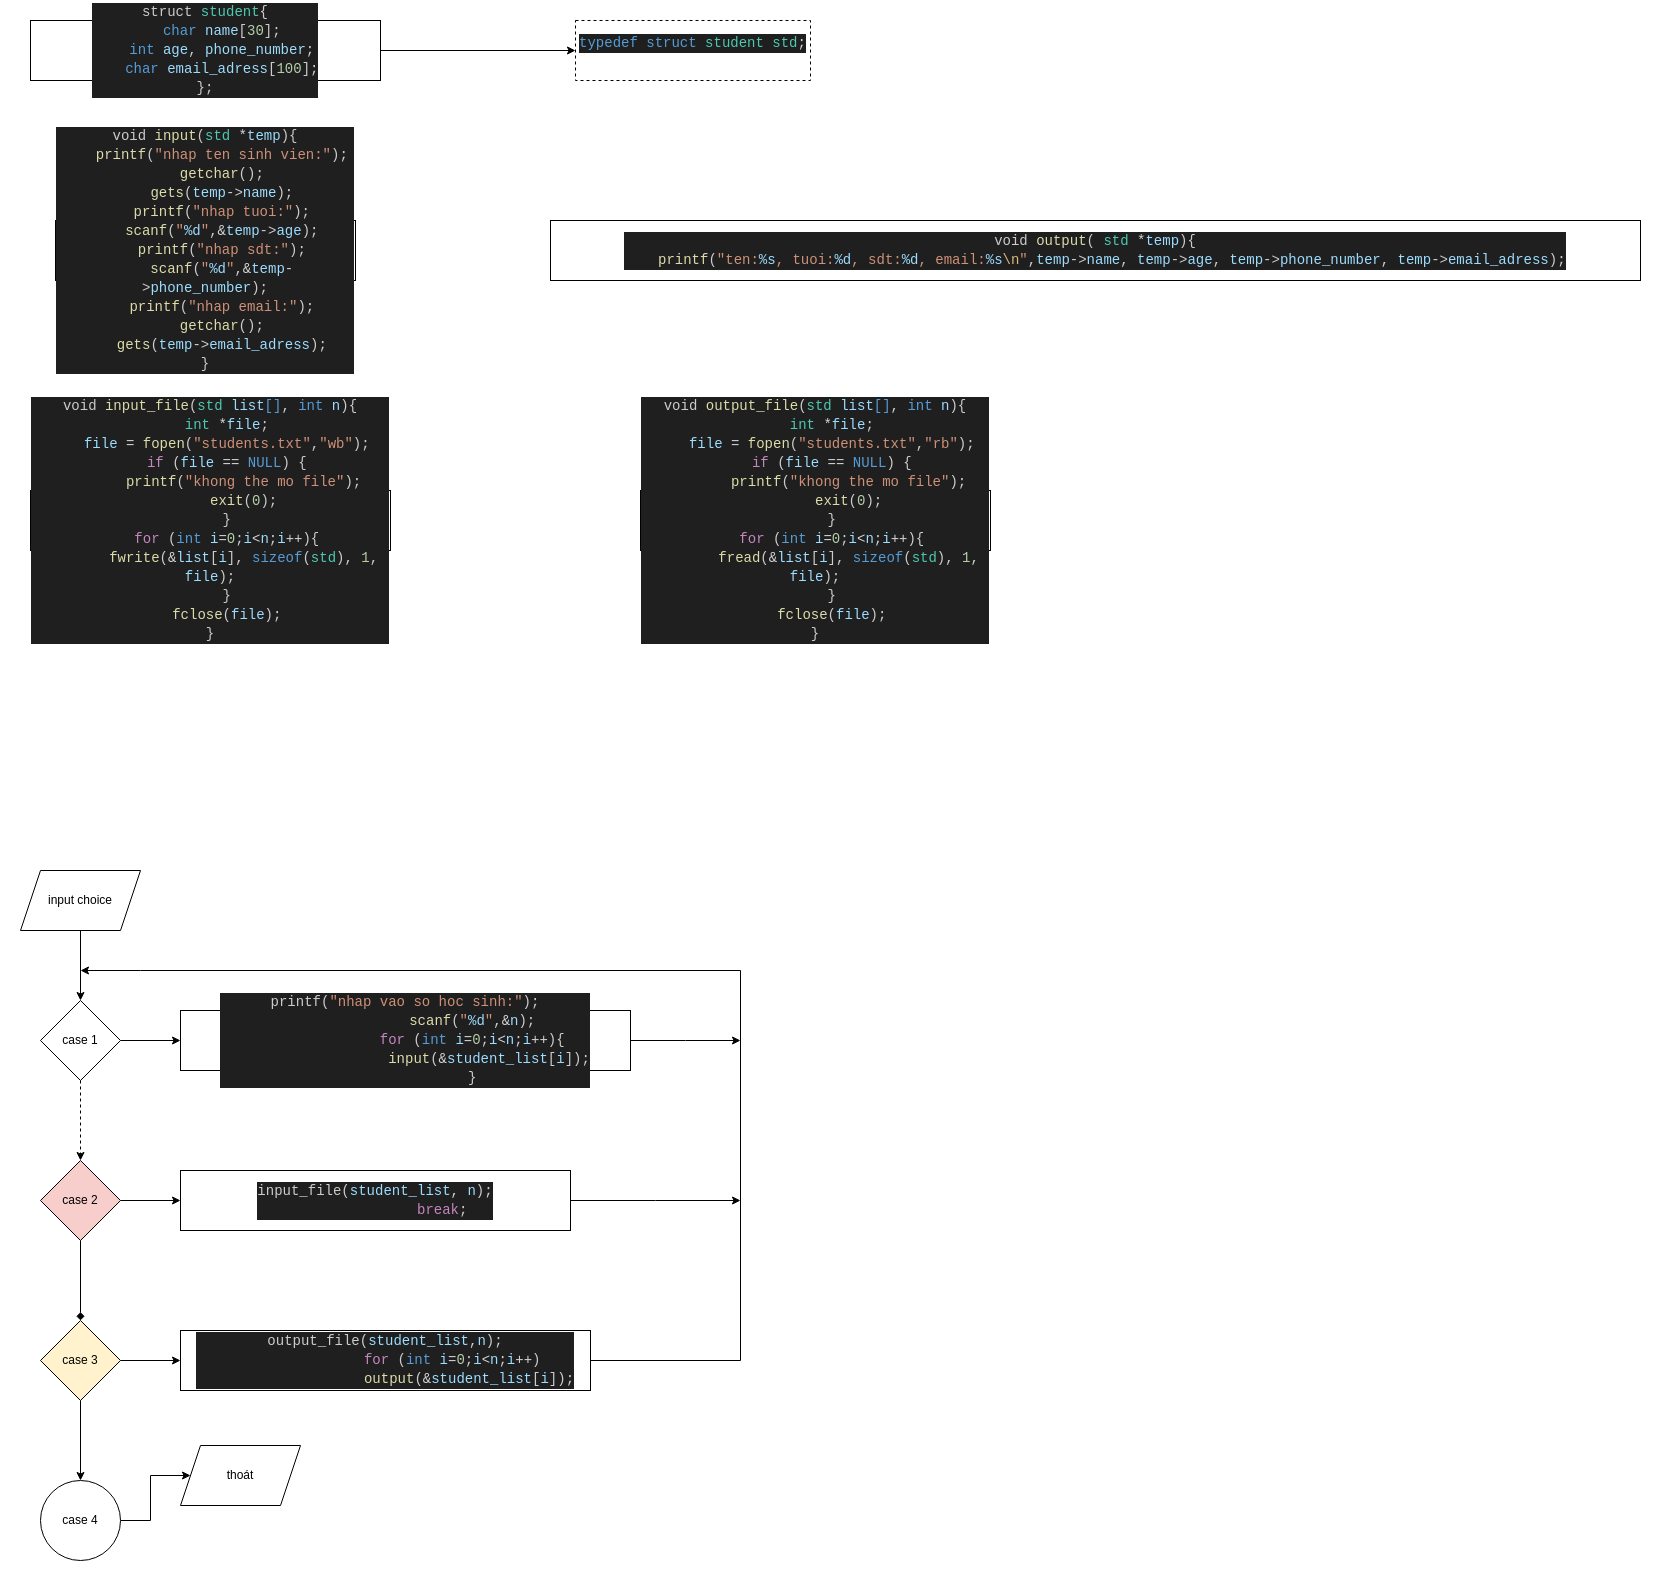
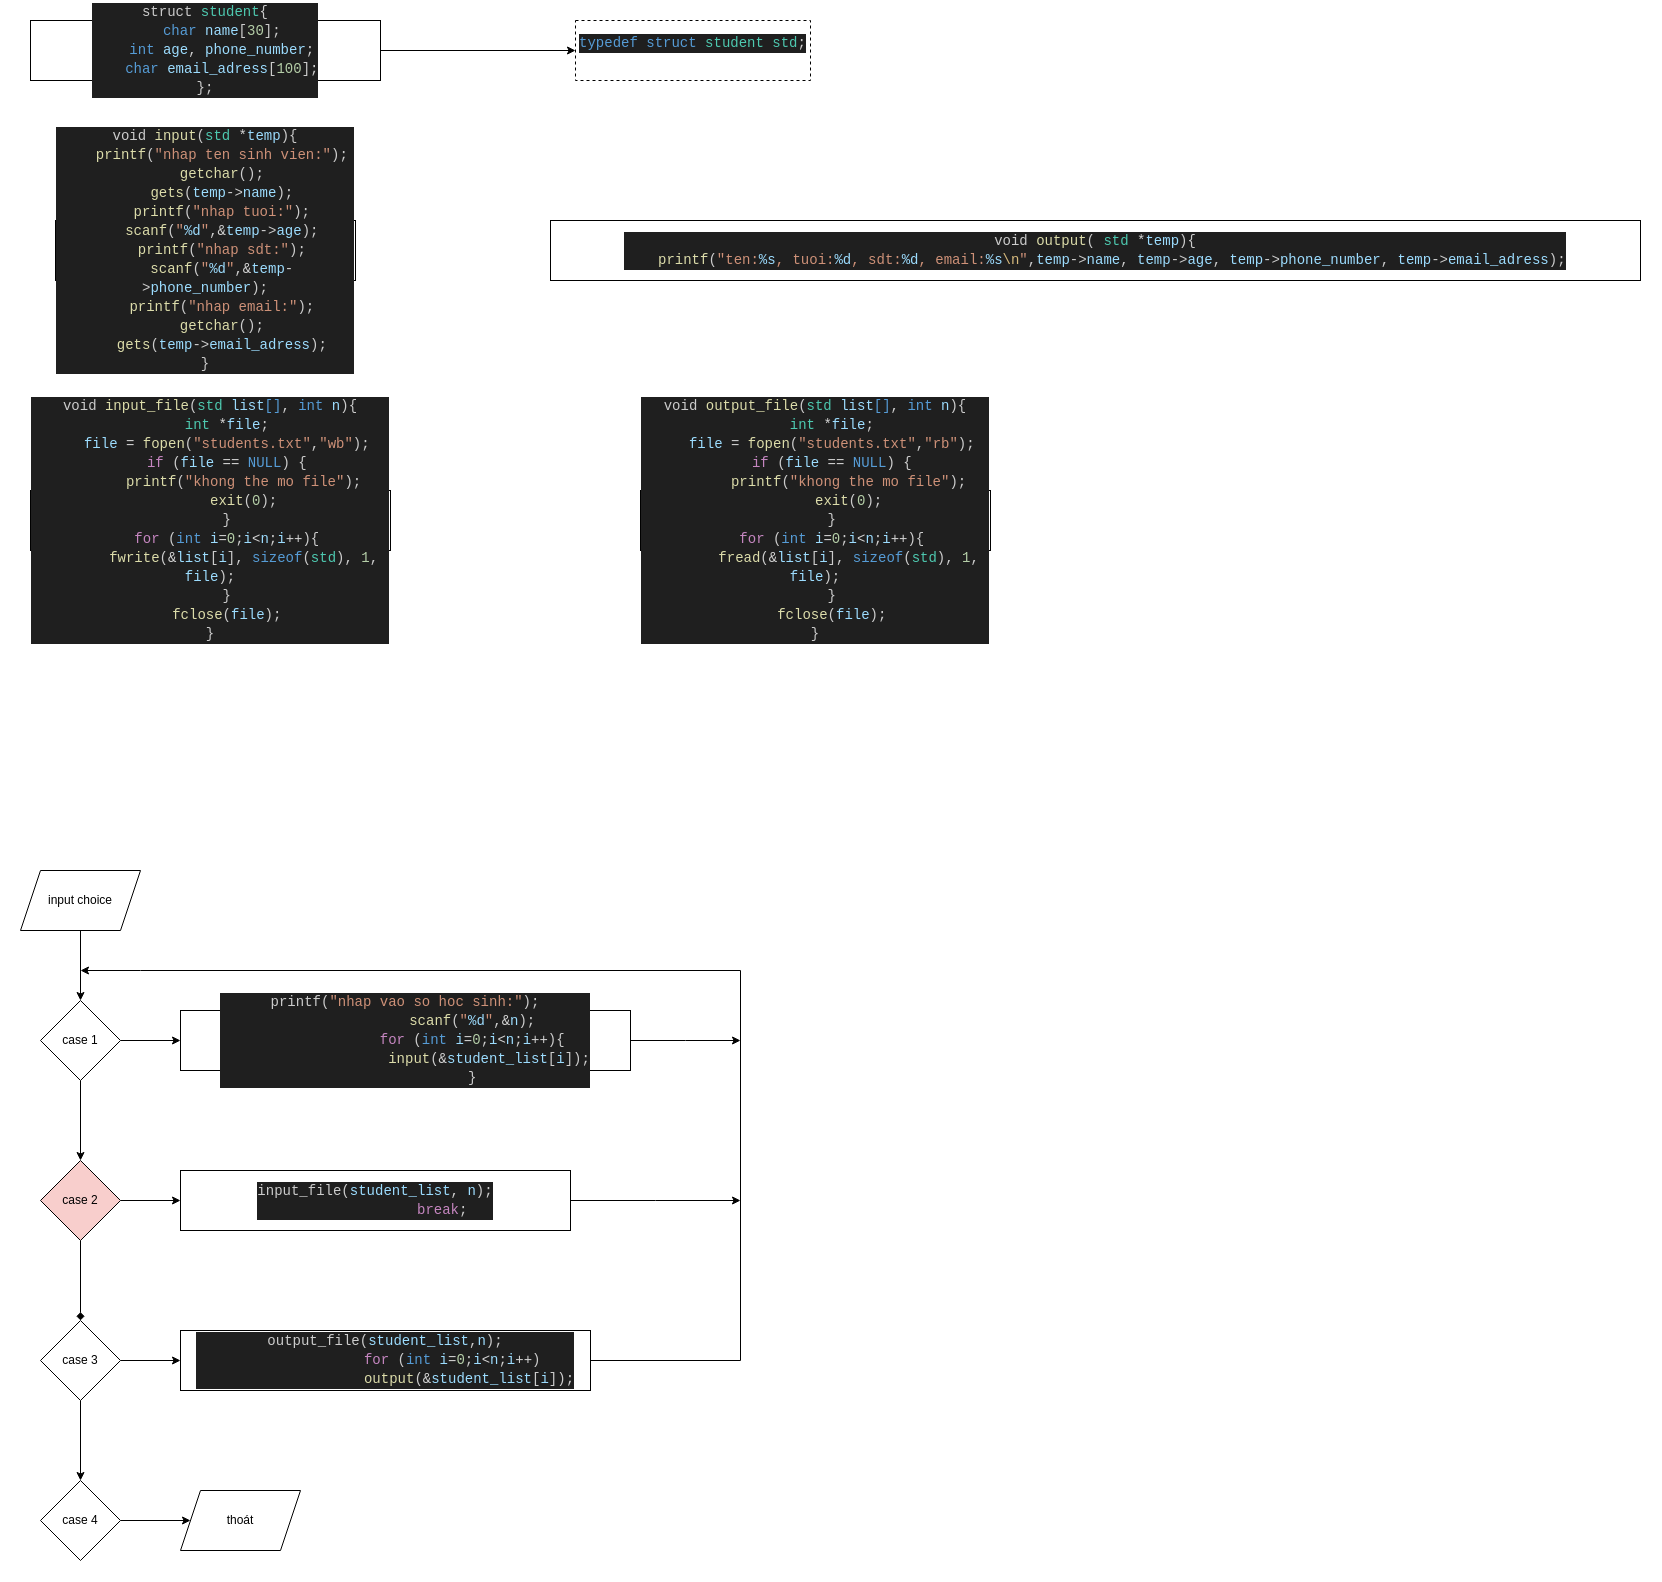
edge "case 1" -> "case 2": style dashed -> solid
node "case 3": fillcolor #fff2cc -> #ffffff
node "thoát": moved (241, 1476) -> (241, 1521)
node "case 4": shape ellipse -> diamond
